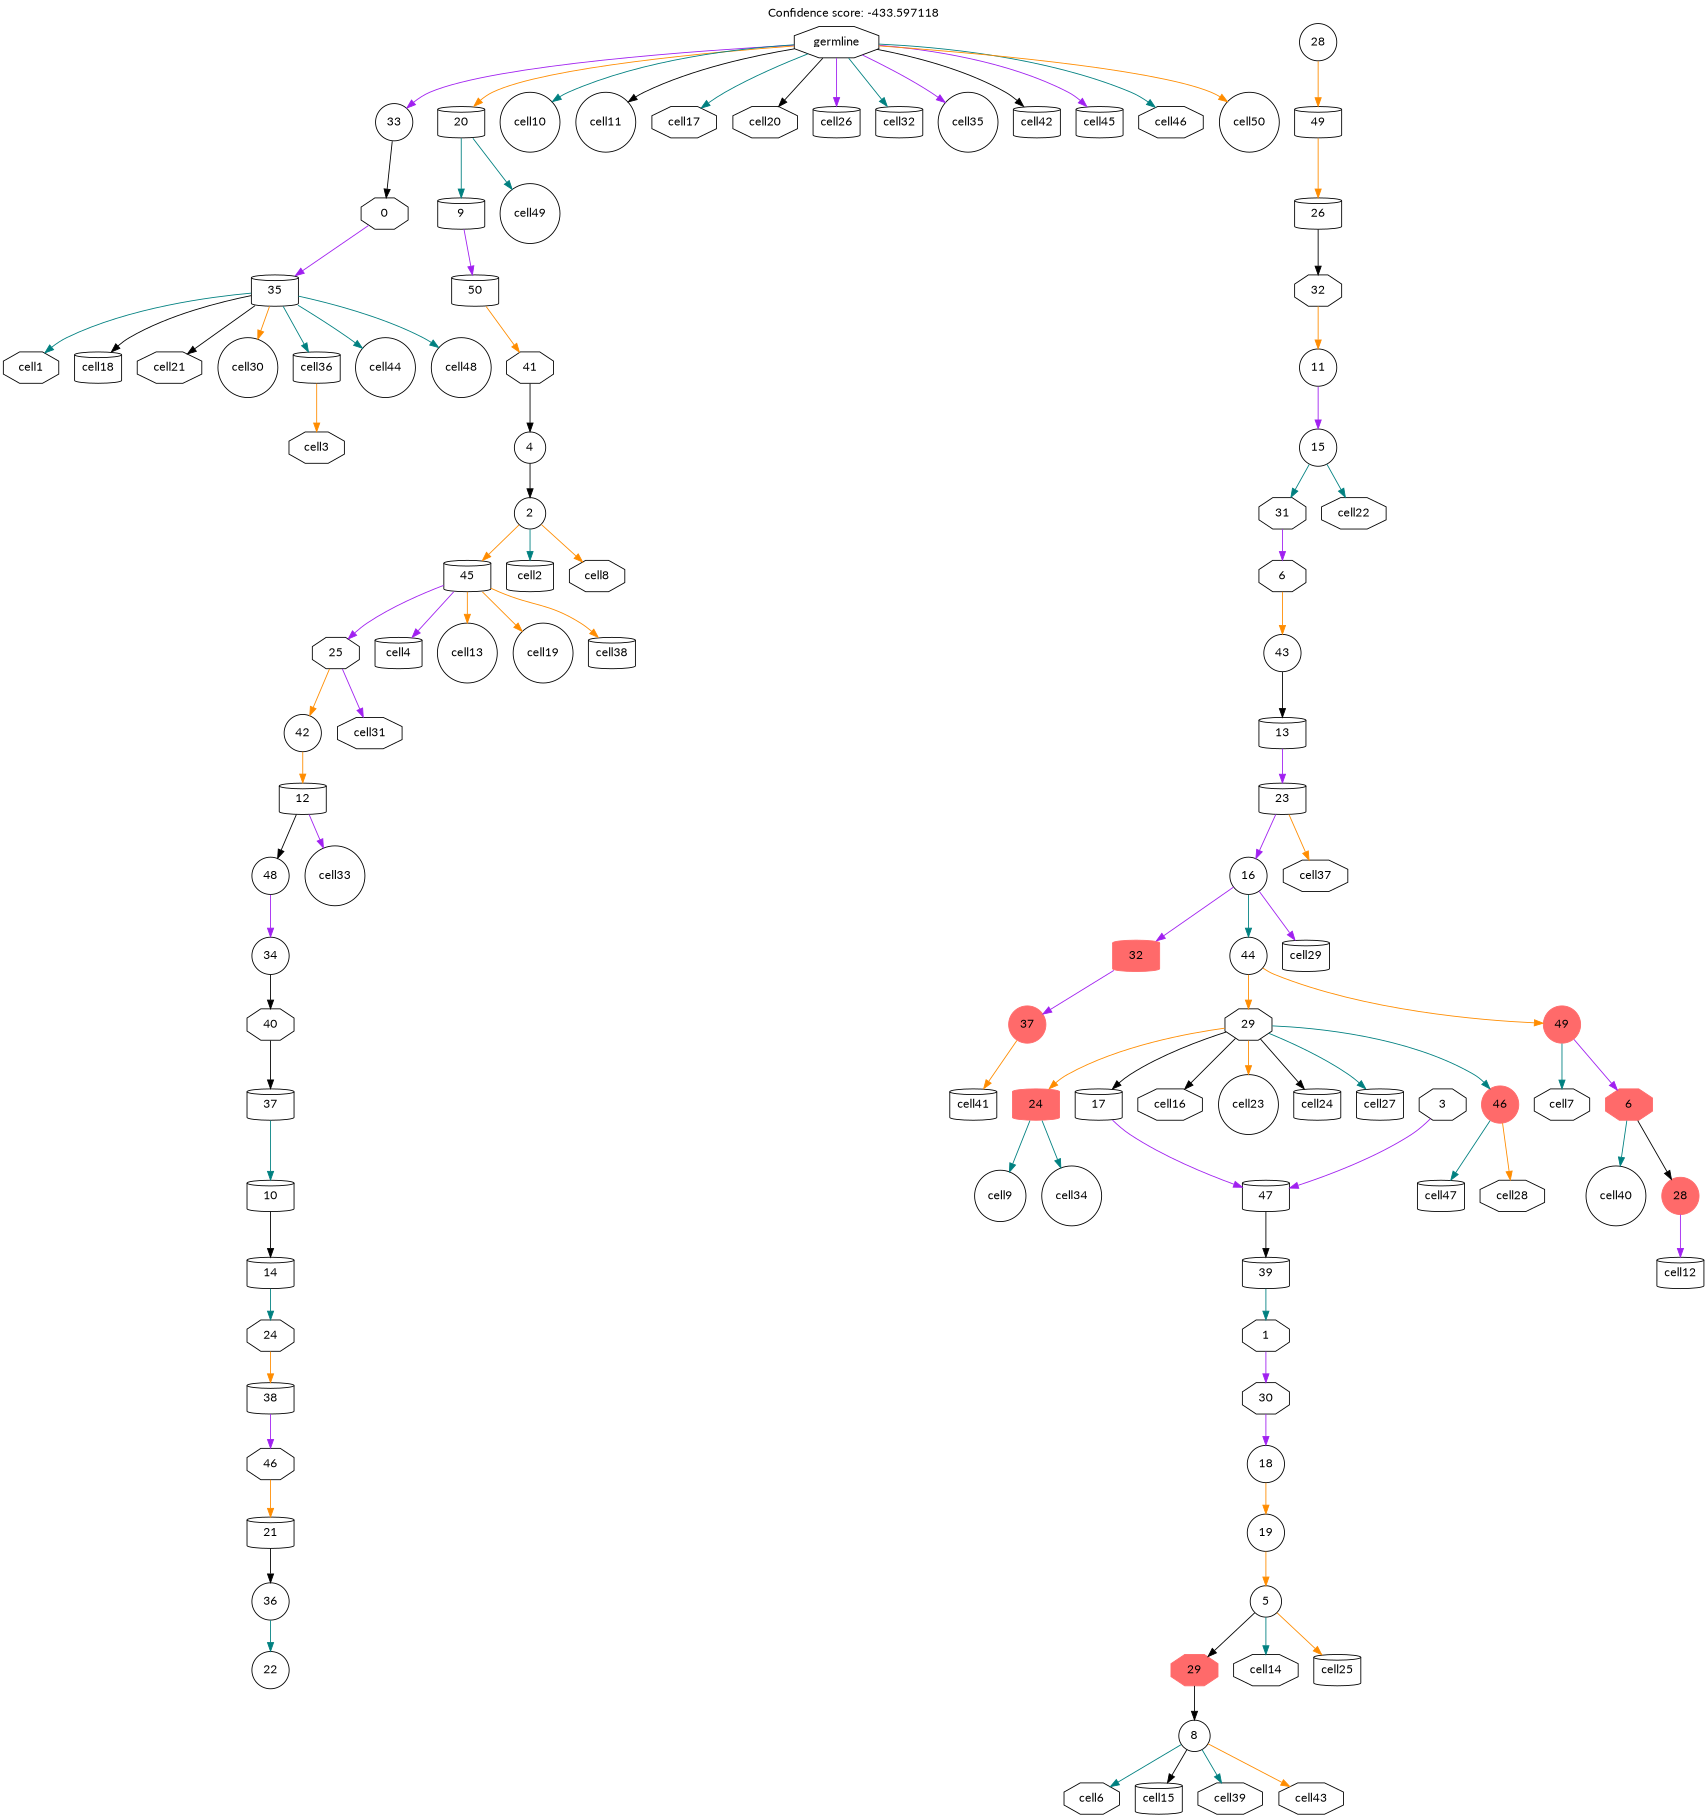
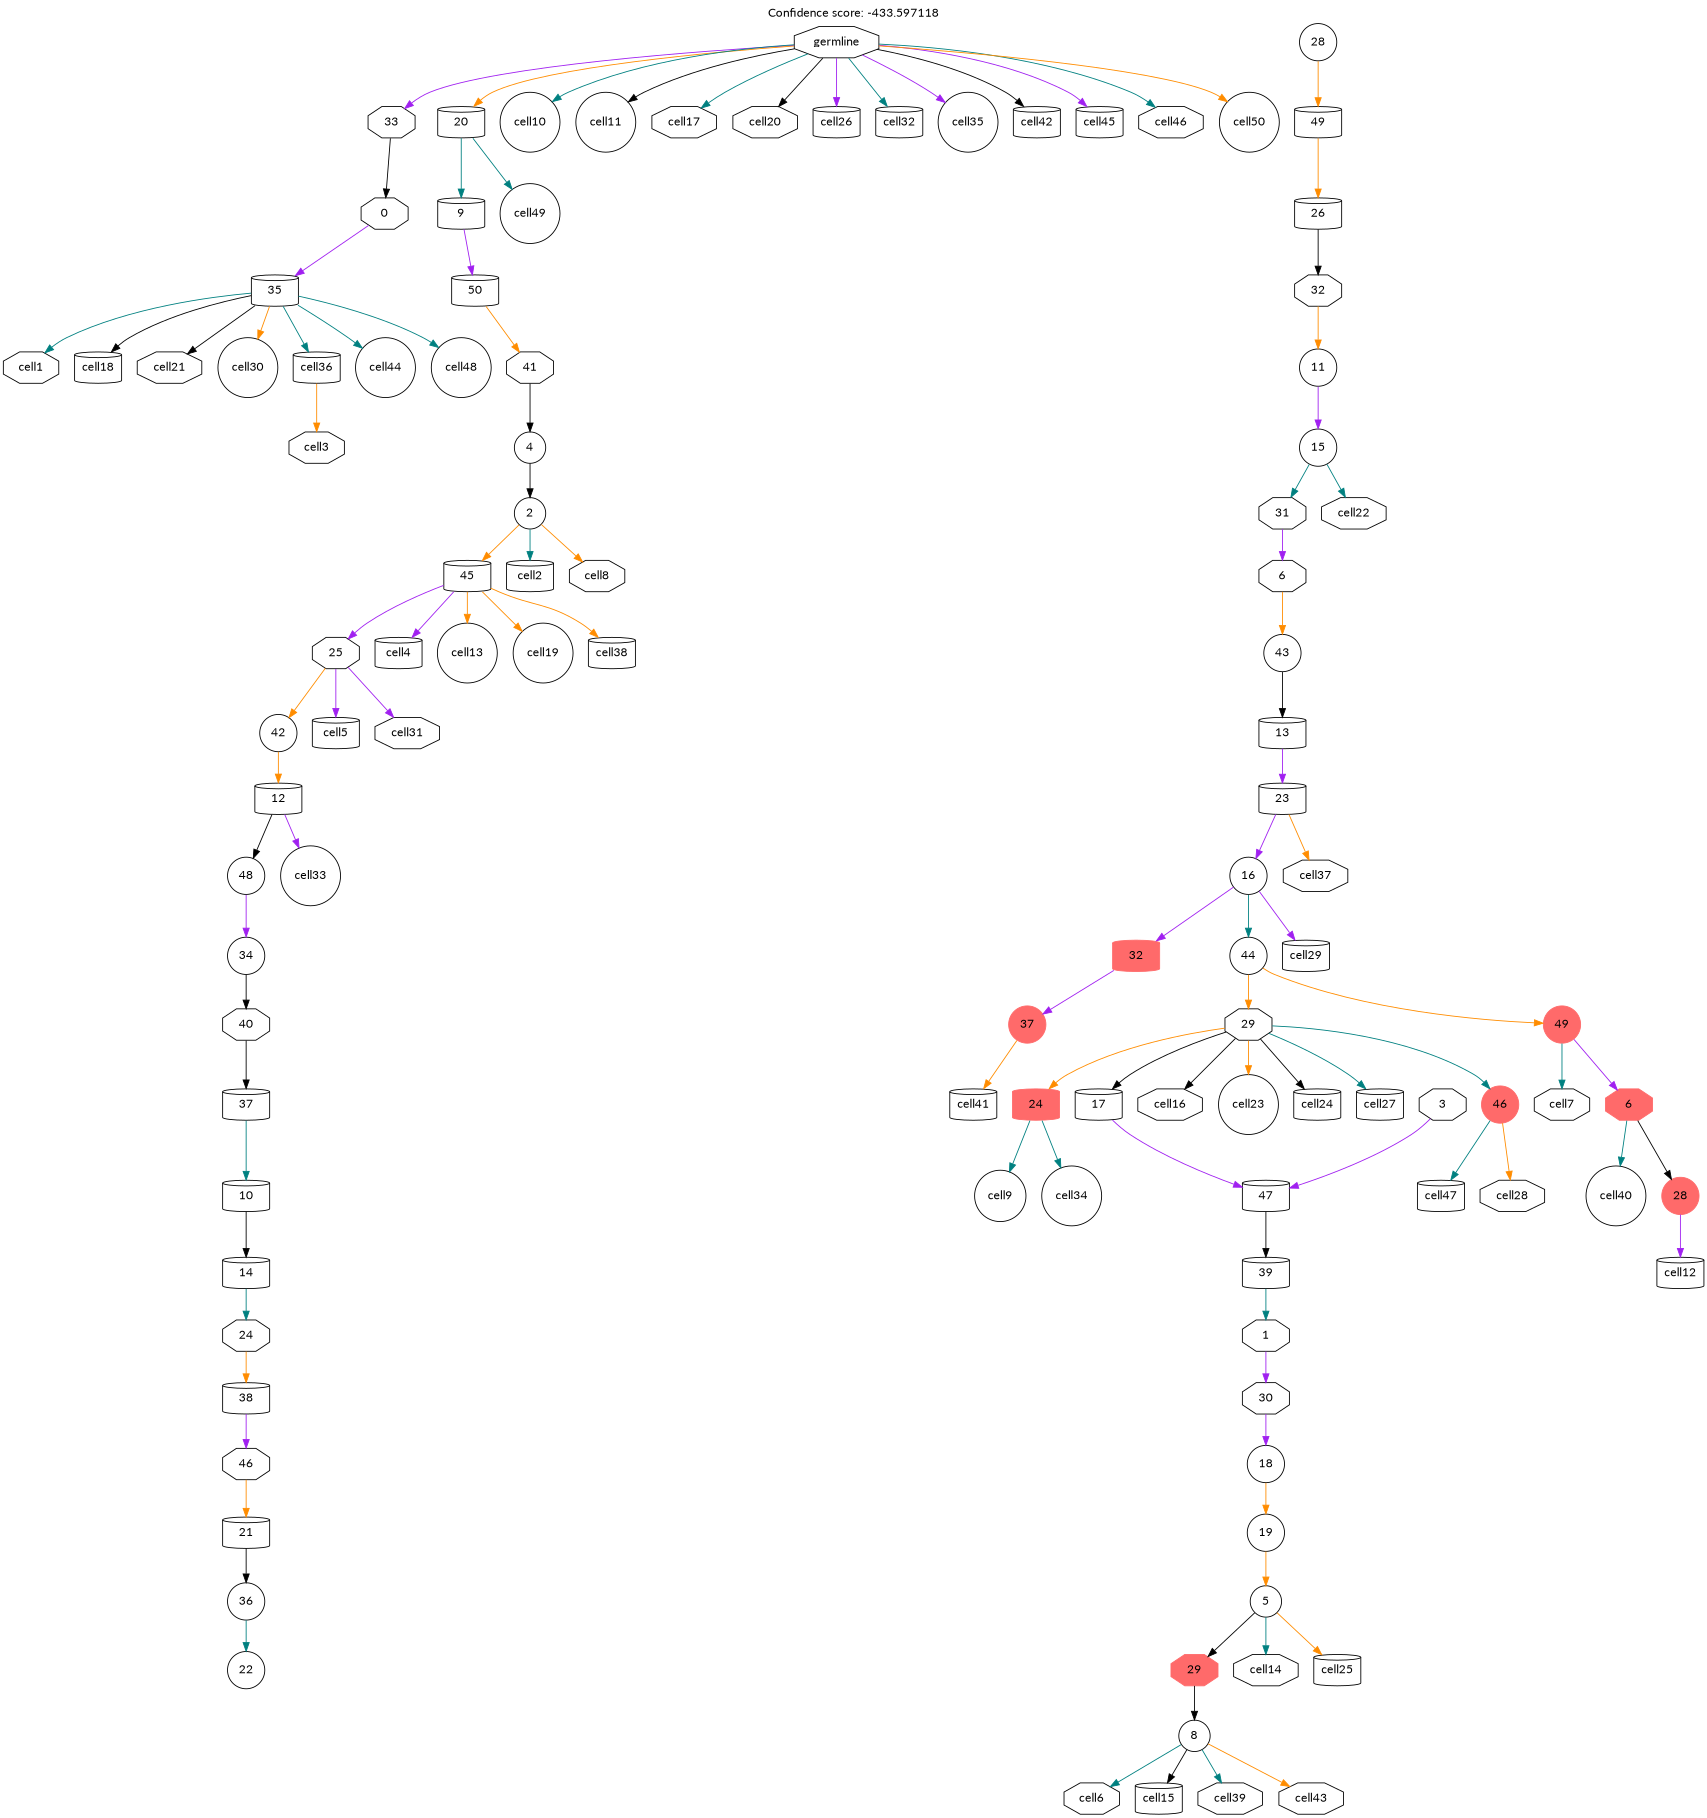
node "33": shape circle -> octagon
node "cell5": added
